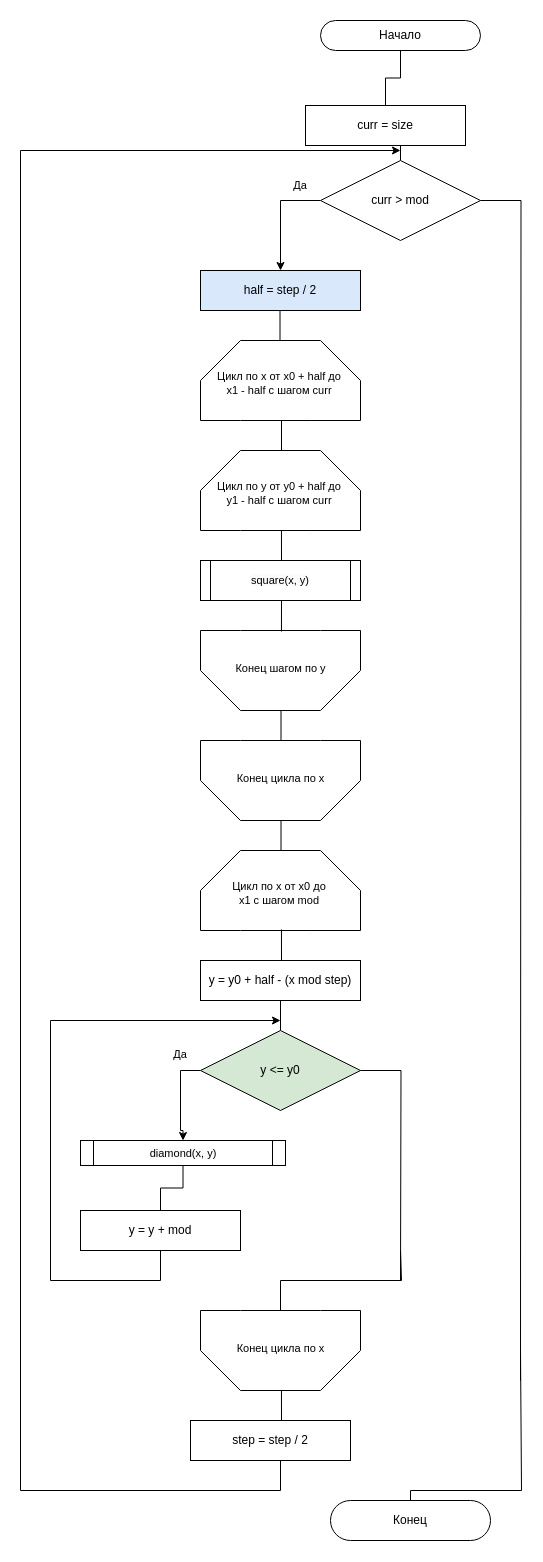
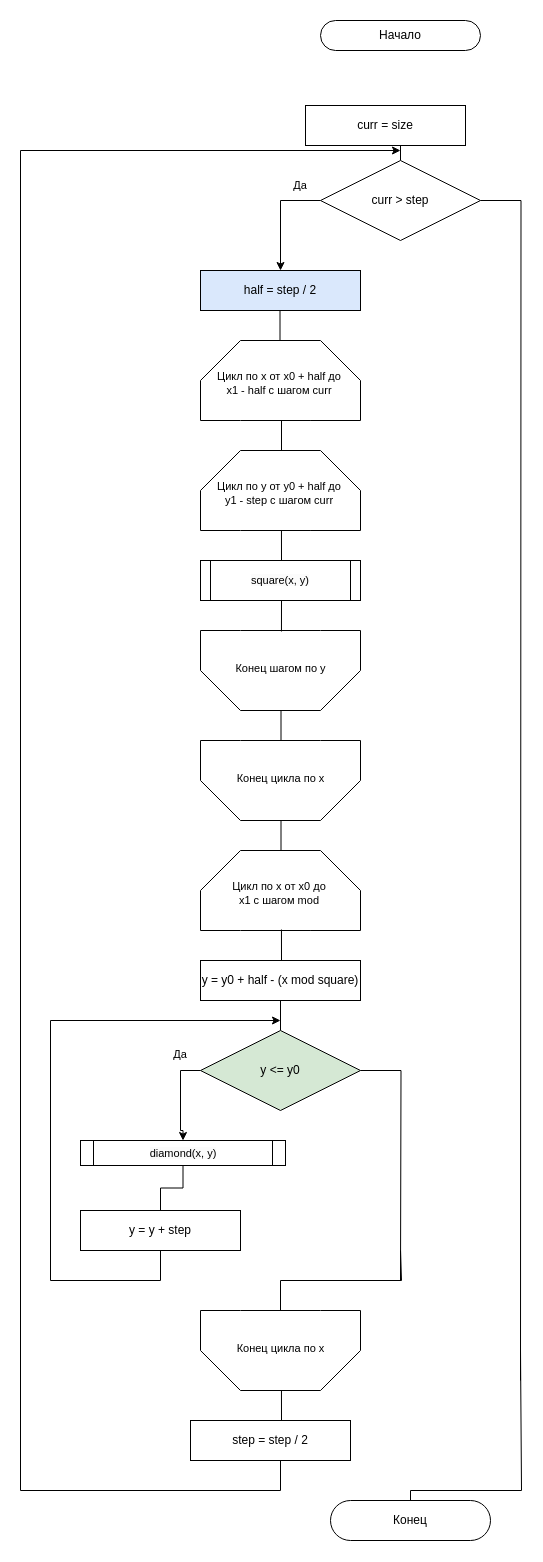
edge "Начало" -- "curr = size": removed
node "curr > mod": label "curr > mod" -> "curr > step"
node "Цикл по y от y0 + half до y1 - half с шагом curr": label "Цикл по y от y0 + half до y1 - half с шагом curr" -> "Цикл по y от y0 + half до y1 - step с шагом curr"
node "y = y0 + half - (x mod step)": label "y = y0 + half - (x mod step)" -> "y = y0 + half - (x mod square)"
node "y = y + mod": label "y = y + mod" -> "y = y + step"
